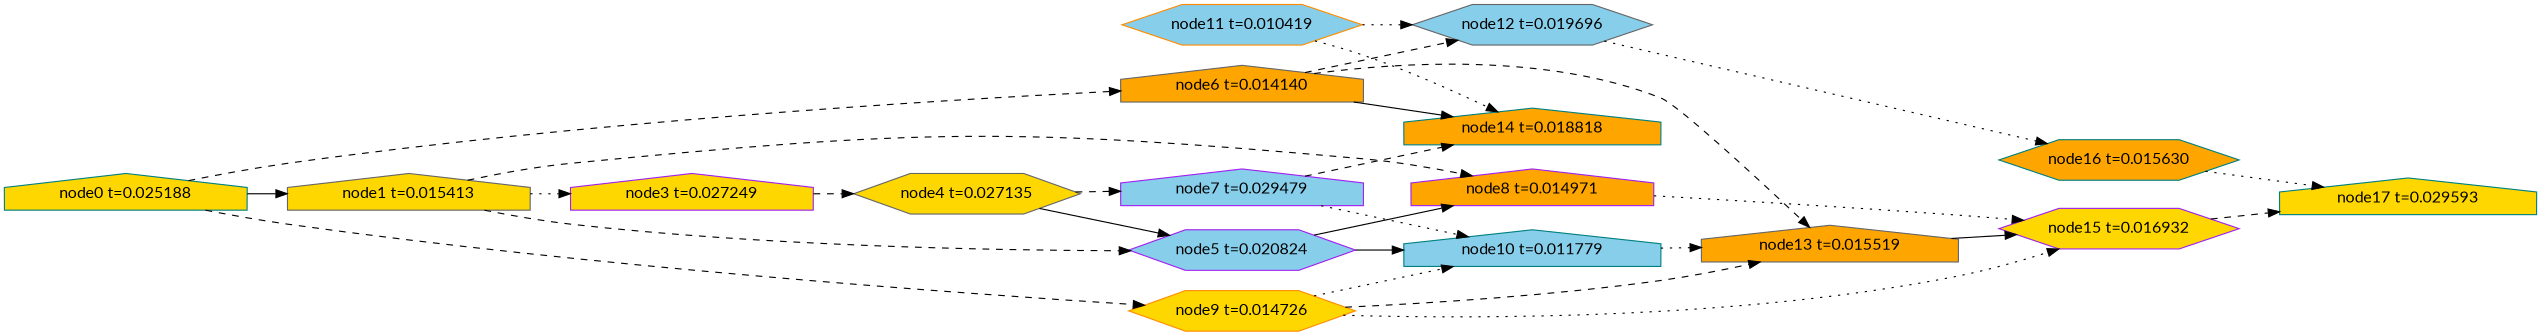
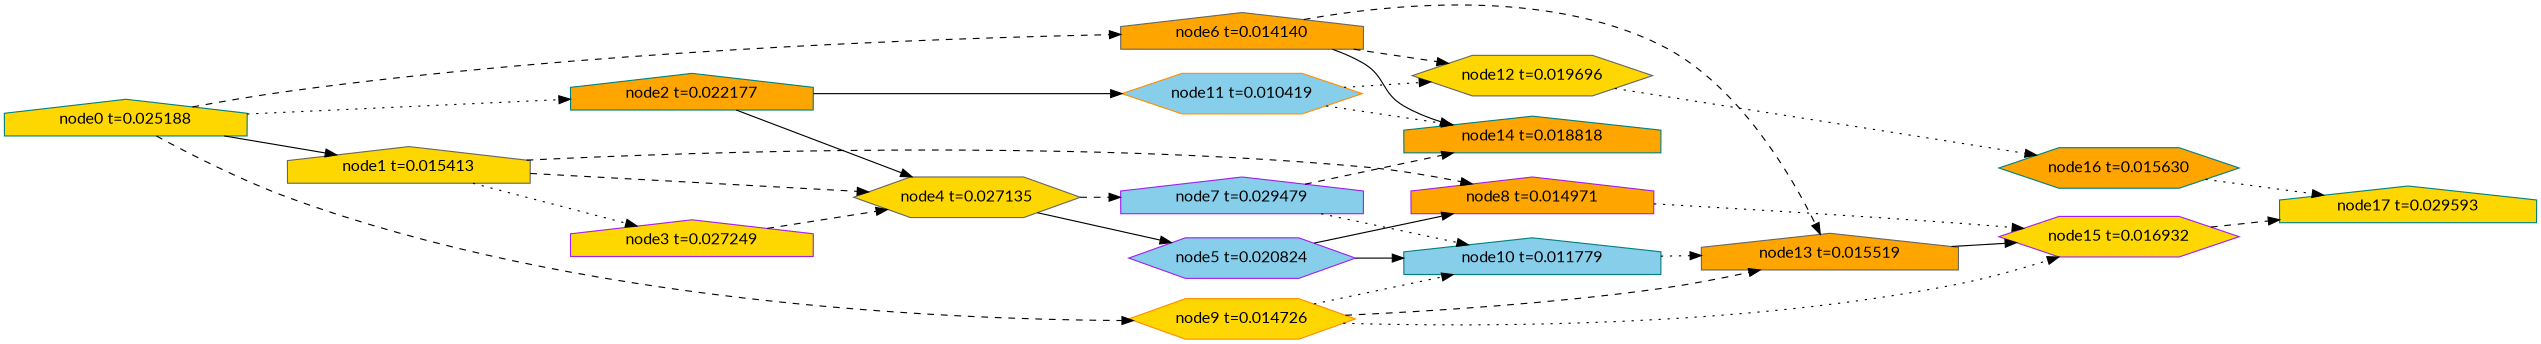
node "node12 t=0.019696": fillcolor skyblue -> gold
node "node2 t=0.022177": added
edge "node1 t=0.015413" -> "node5 t=0.020824": now "node1 t=0.015413" -> "node4 t=0.027135"
